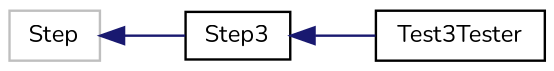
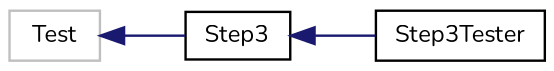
node "Step": label "Step" -> "Test"
node "Test3Tester": label "Test3Tester" -> "Step3Tester"
